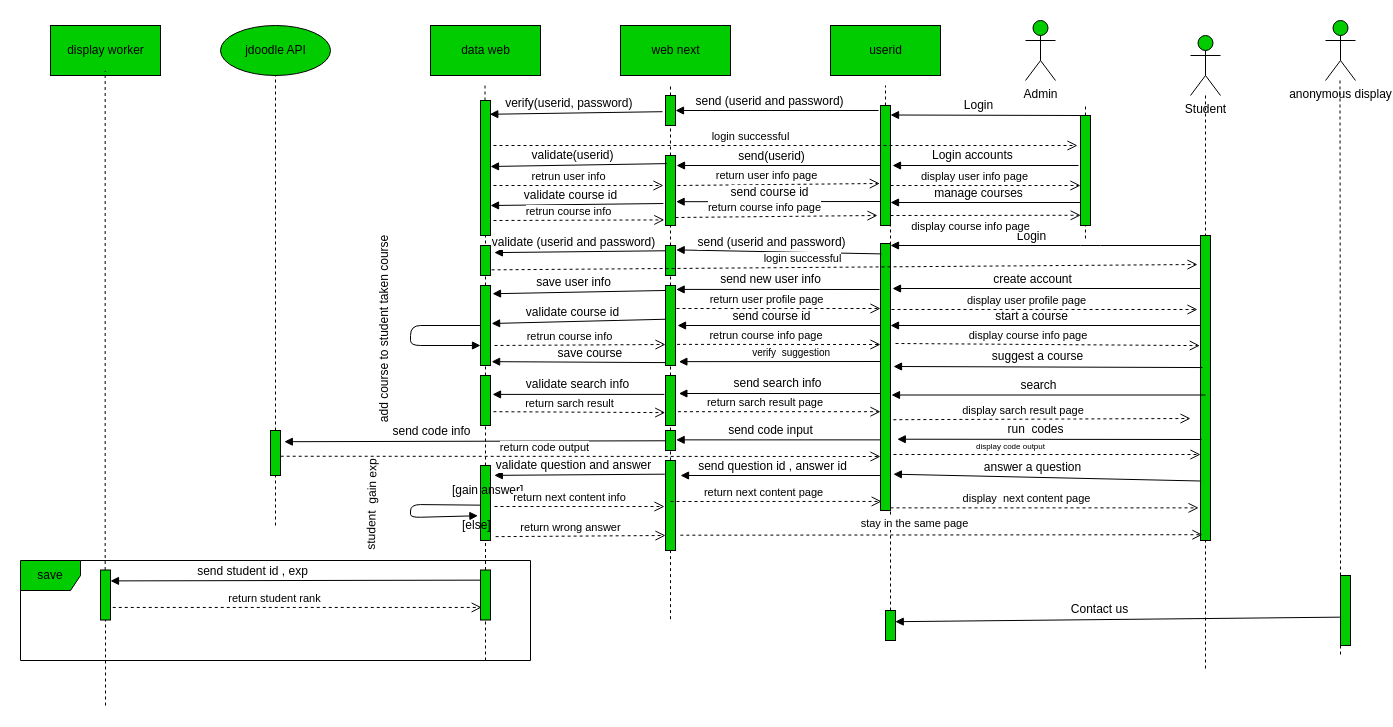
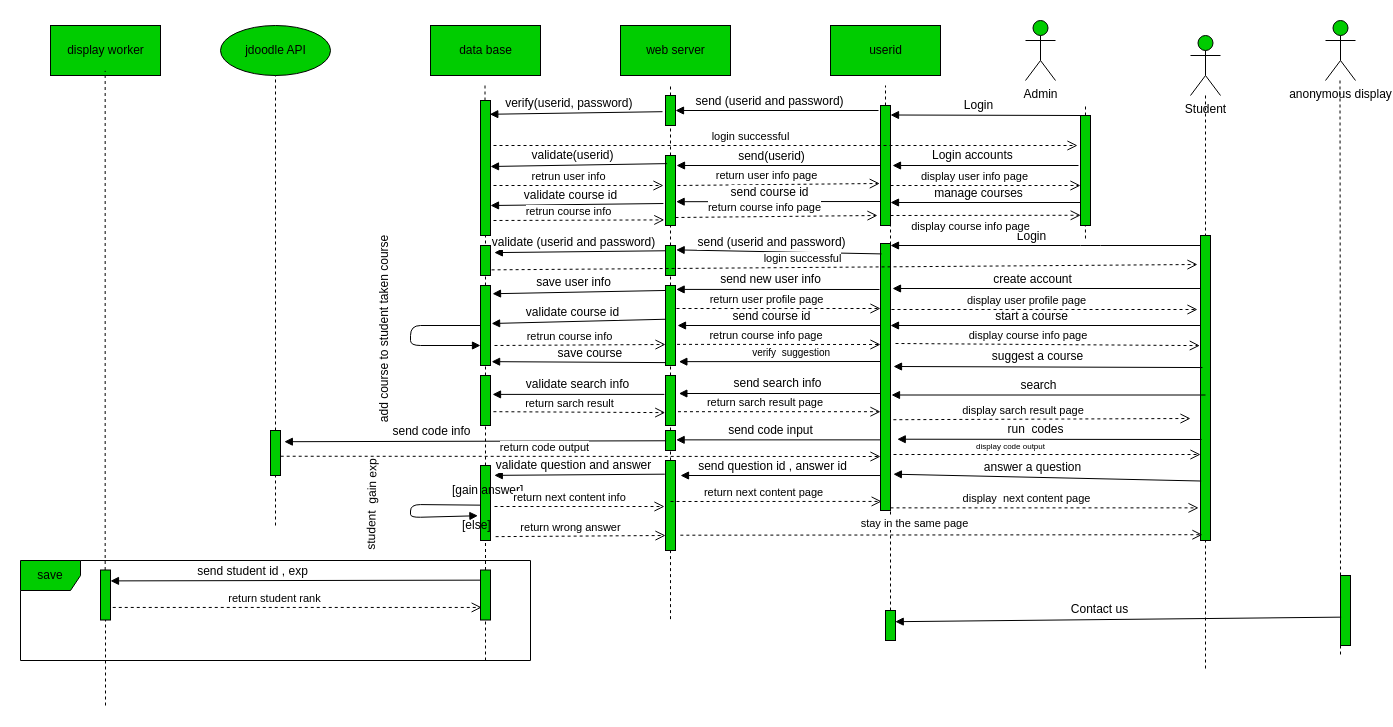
node "data web": label "data web" -> "data base"
node "web next": label "web next" -> "web server"
